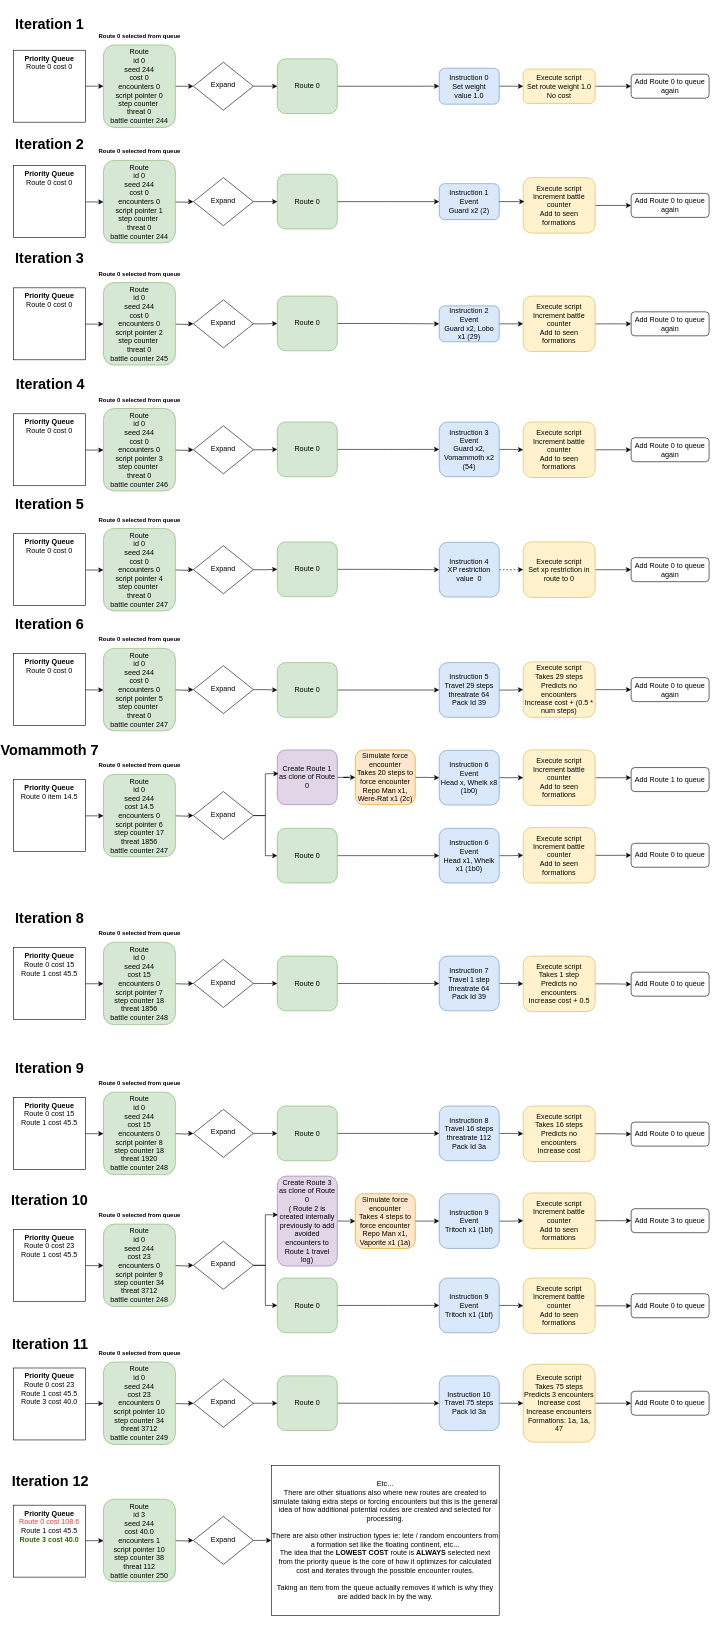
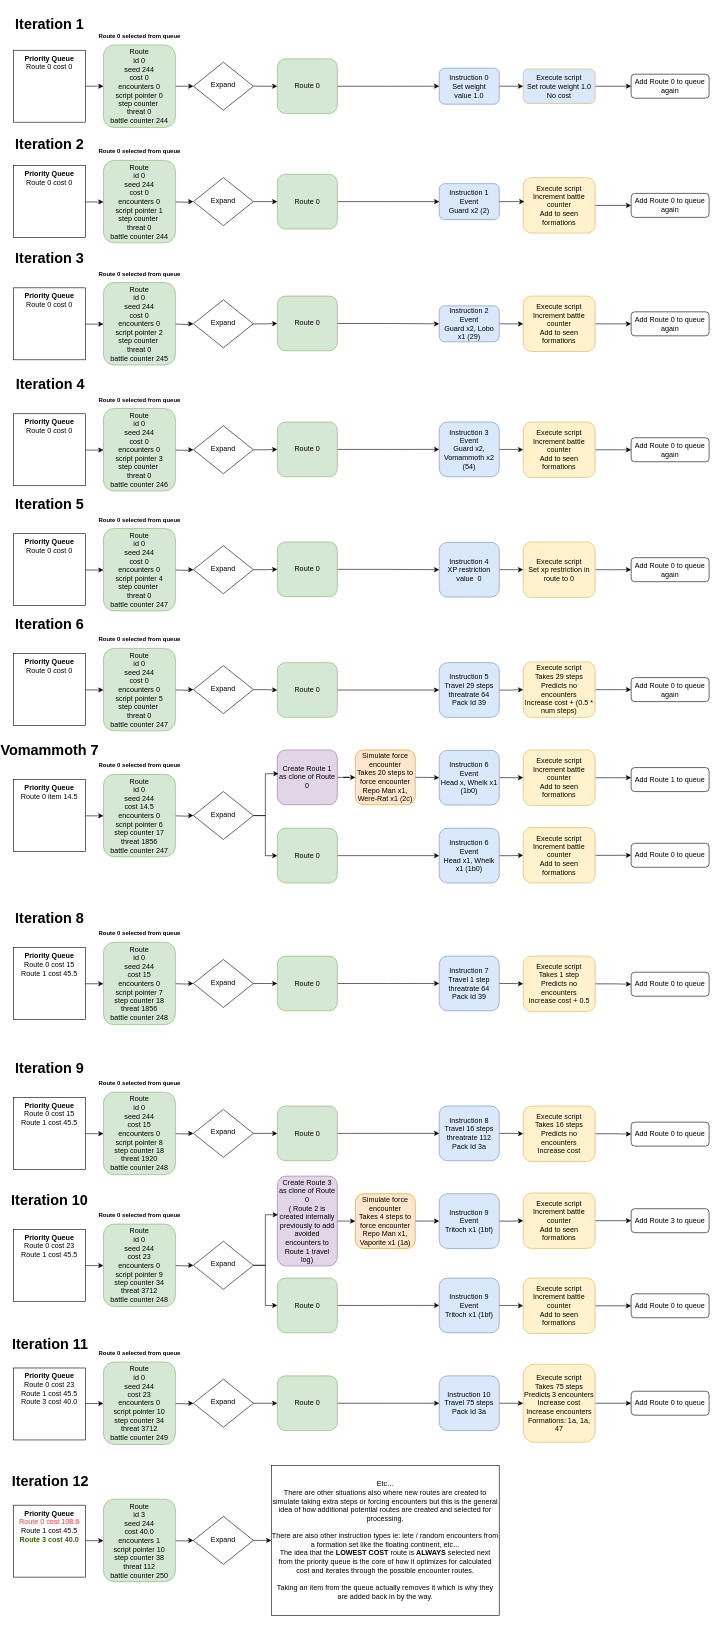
node "Execute script Set route weight 1.0 No cost": fillcolor #fff2cc -> #dae8fc
edge "Instruction 4 XP restriction value 0" -> "Execute script Set xp restriction in route to 0": style dashed -> solid
node "Instruction 6 Event Head x, Whelk x8 (1b0)": label "Instruction 6 Event Head x, Whelk x8 (1b0)" -> "Instruction 6 Event Head x, Whelk x1 (1b0)"
